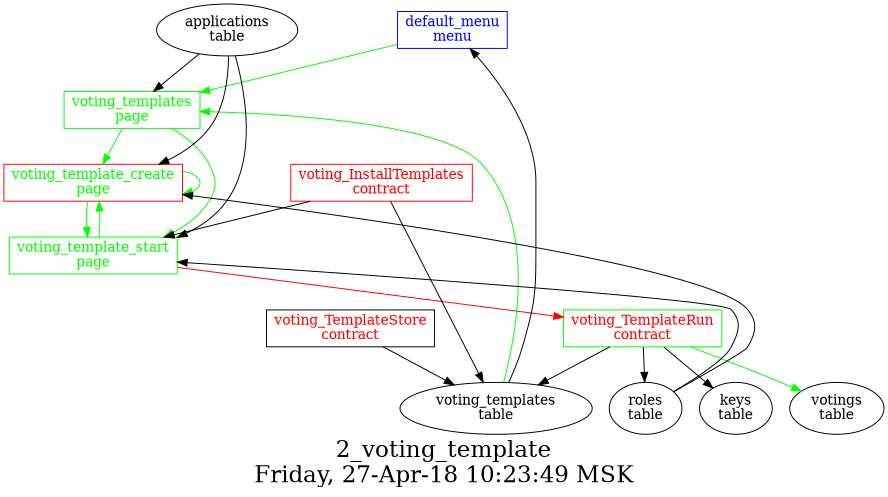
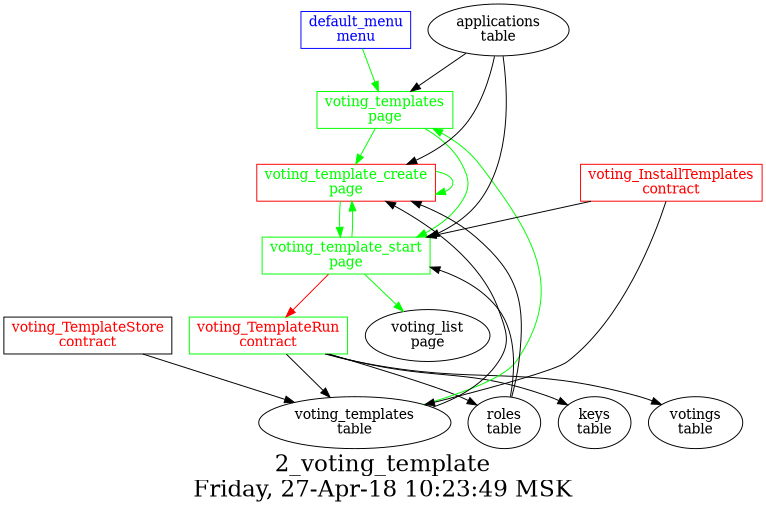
edge "voting_templates table" -> "default_menu menu": now "voting_templates table" -> "voting_template_create page"
node "voting_list page": added
edge "voting_TemplateRun contract" -> "votings table": color green -> black
